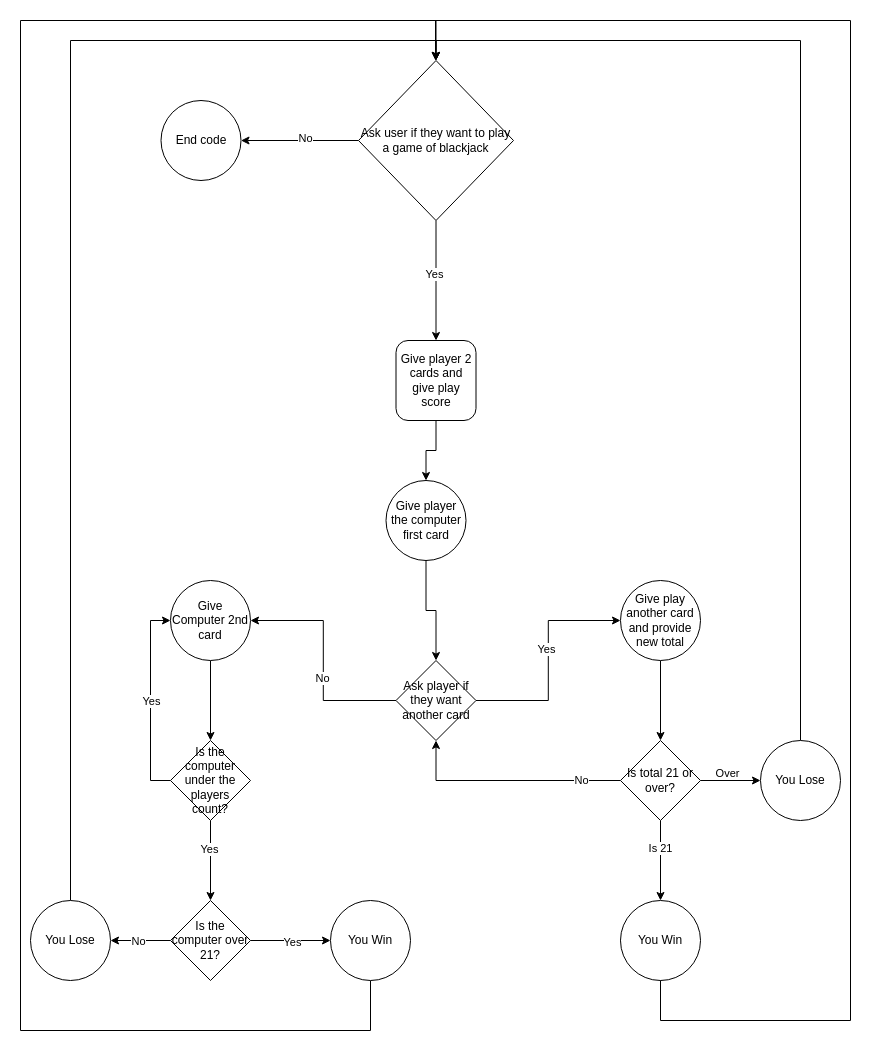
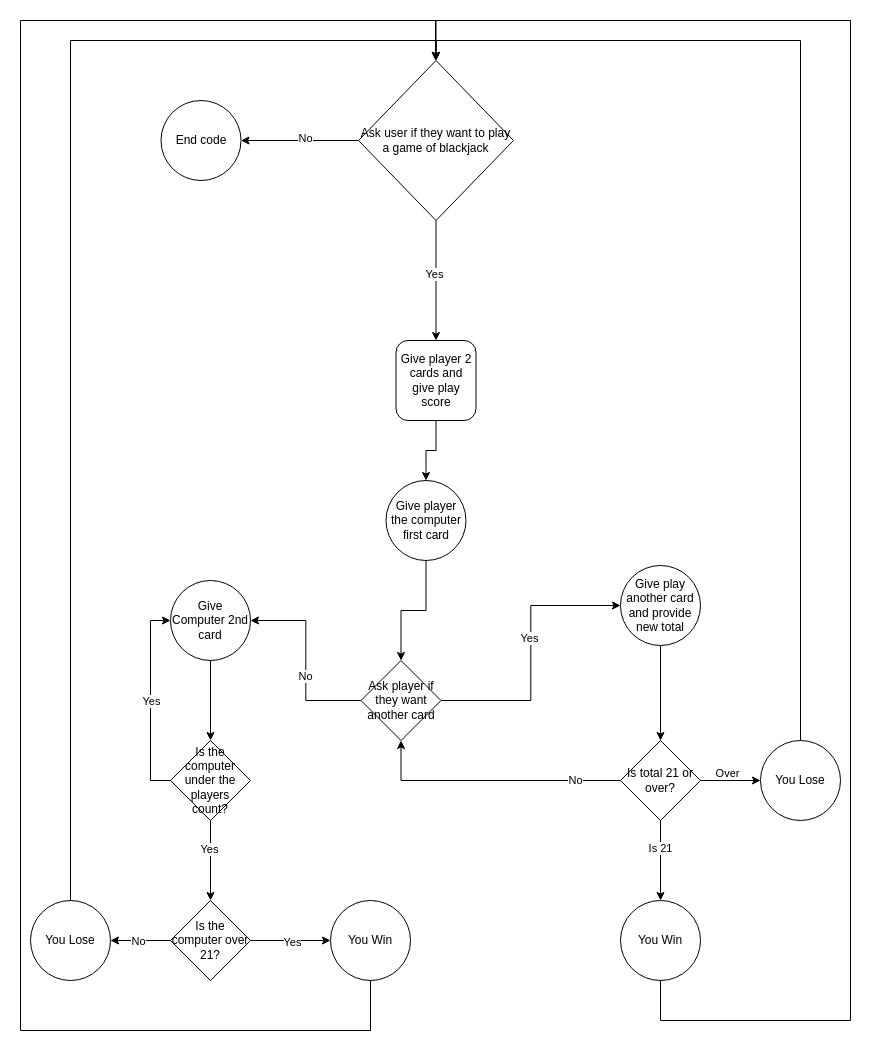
node "Give play another card and provide new total": moved (661, 621) -> (661, 606)
node "Ask player if they want another card": moved (436, 701) -> (401, 701)
